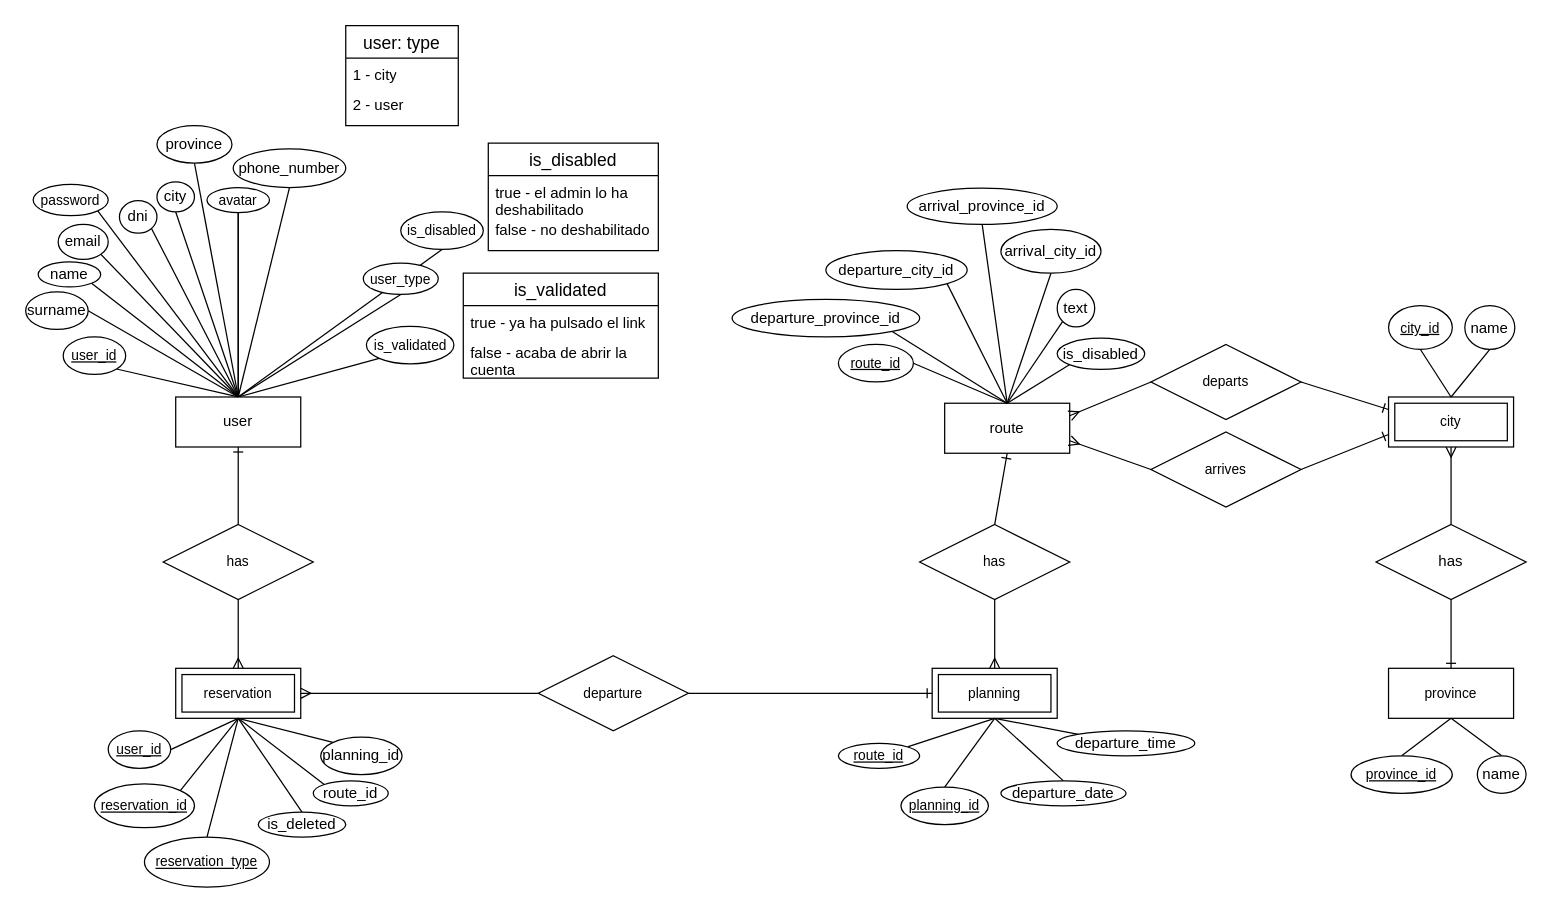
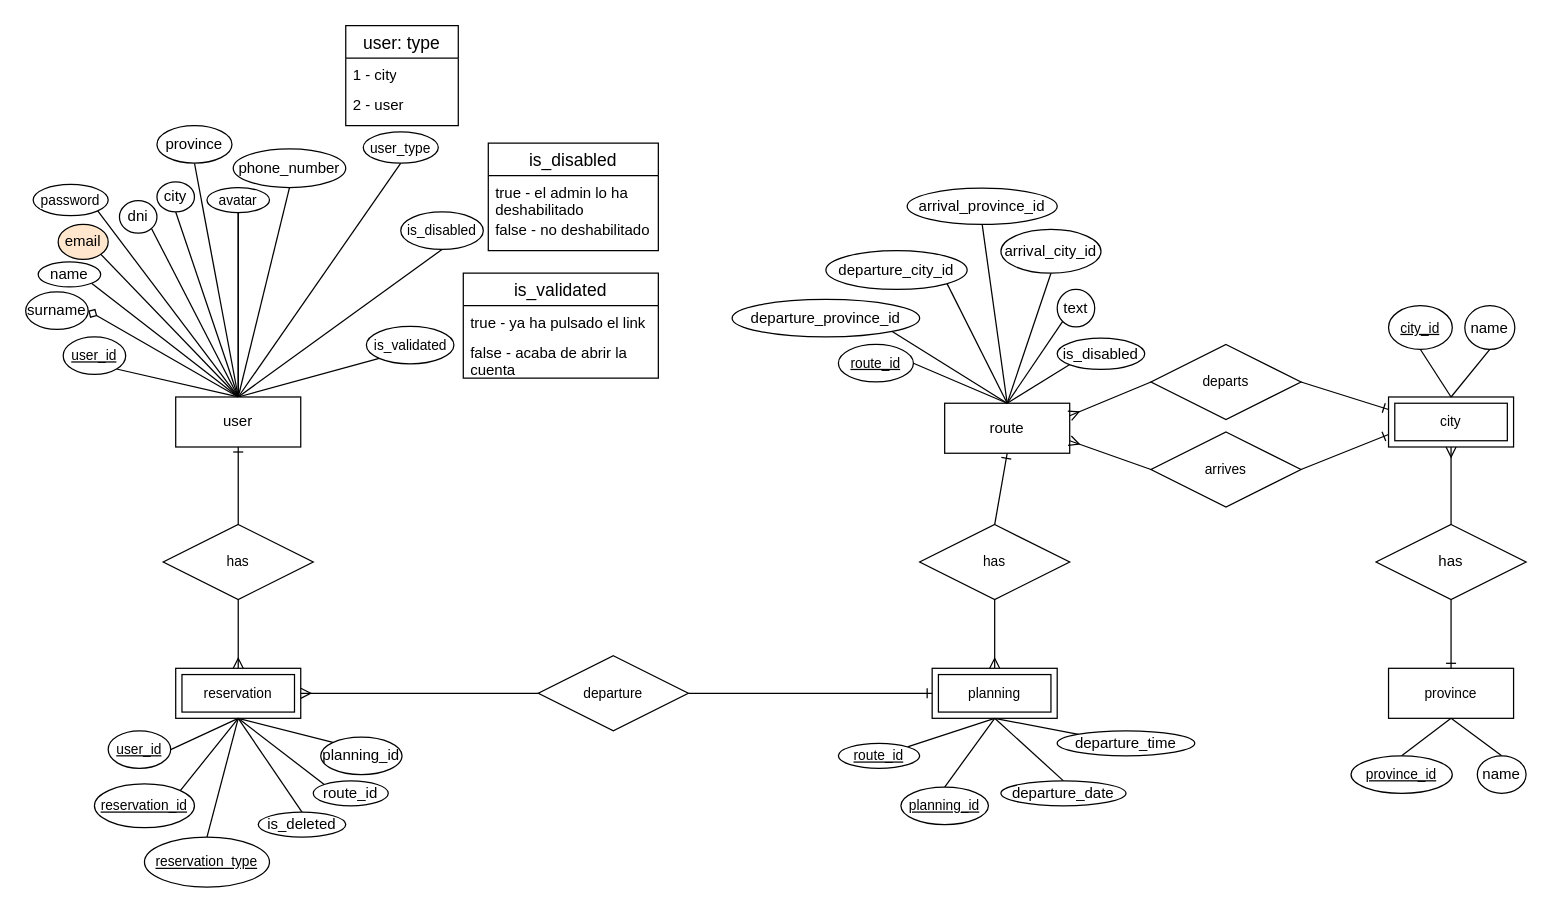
node "email": fillcolor #ffffff -> #ffe6cc
node "user_type": moved (401, 279) -> (401, 148)
edge "surname" -- "user": arrowhead none -> diamond
